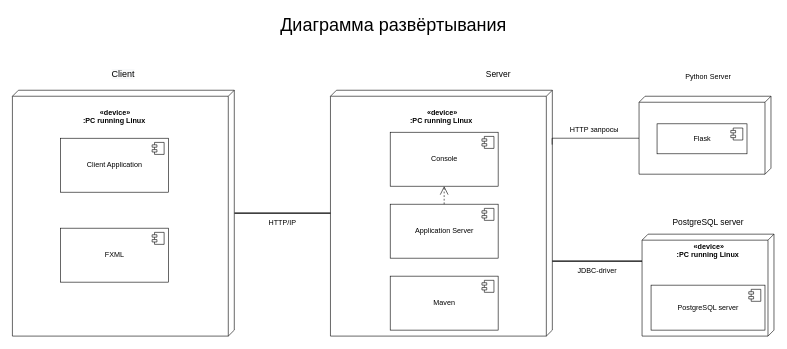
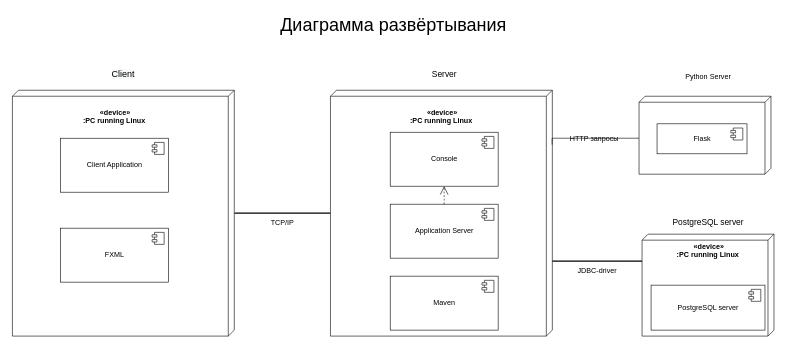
node "Server": moved (498, 74) -> (444, 74)
node "HTTP запросы": moved (594, 130) -> (594, 139)
node "HTTP/IP": label "HTTP/IP" -> "TCP/IP"
